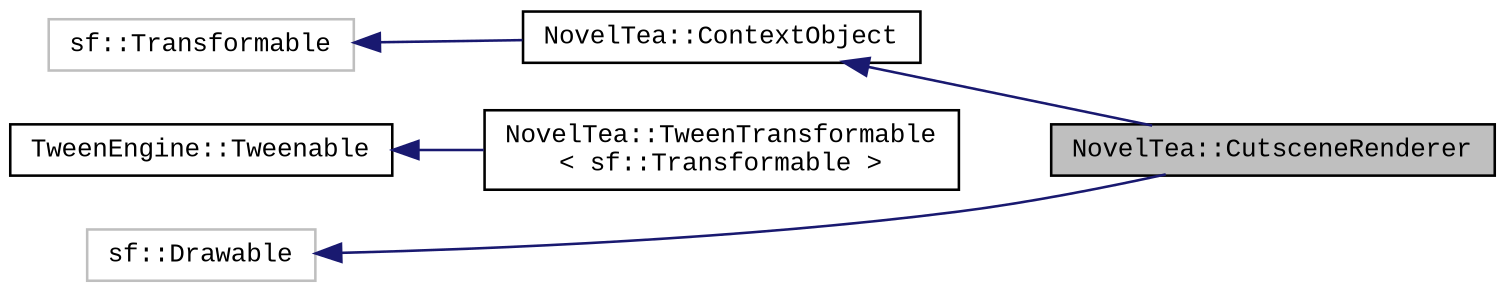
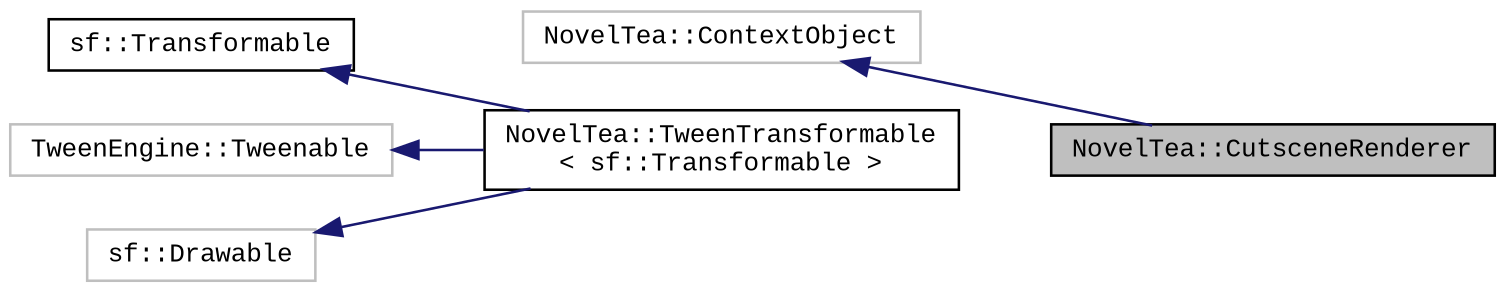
node "NovelTea::ContextObject": color black -> grey75
edge "NovelTea::ContextObject" -> "sf::Transformable": now "NovelTea::TweenTransformable < sf::Transformable >" -> "sf::Transformable"
node "sf::Transformable": color grey75 -> black
node "TweenEngine::Tweenable": color black -> grey75
edge "NovelTea::CutsceneRenderer" -> "sf::Drawable": now "NovelTea::TweenTransformable < sf::Transformable >" -> "sf::Drawable"
